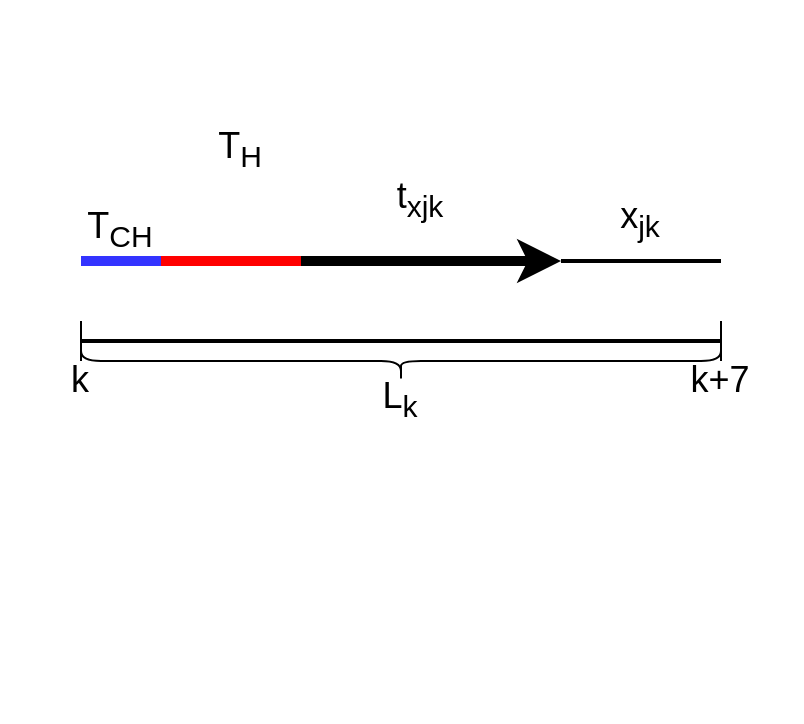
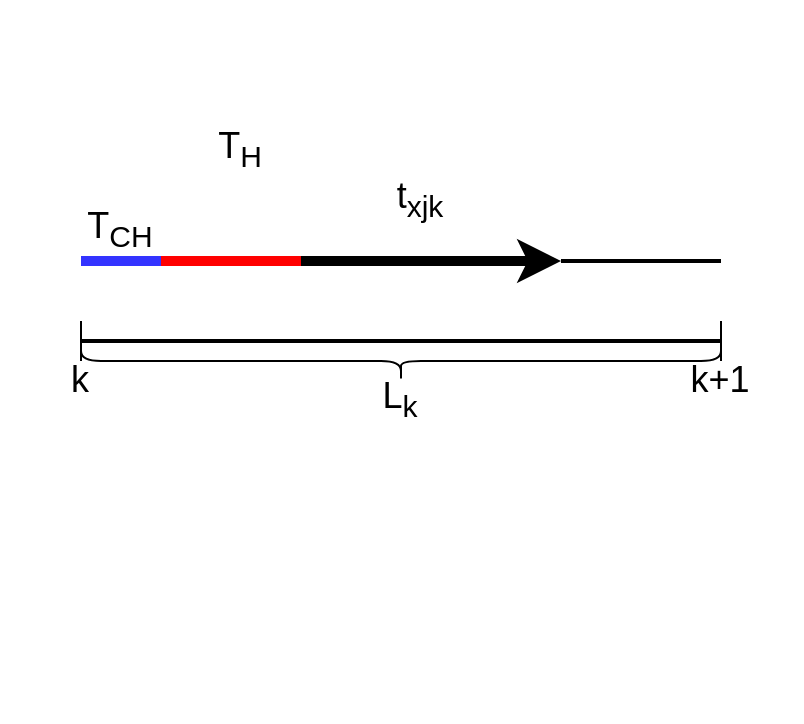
node "xjk": removed
node "k+7": label "k+7" -> "k+1"
